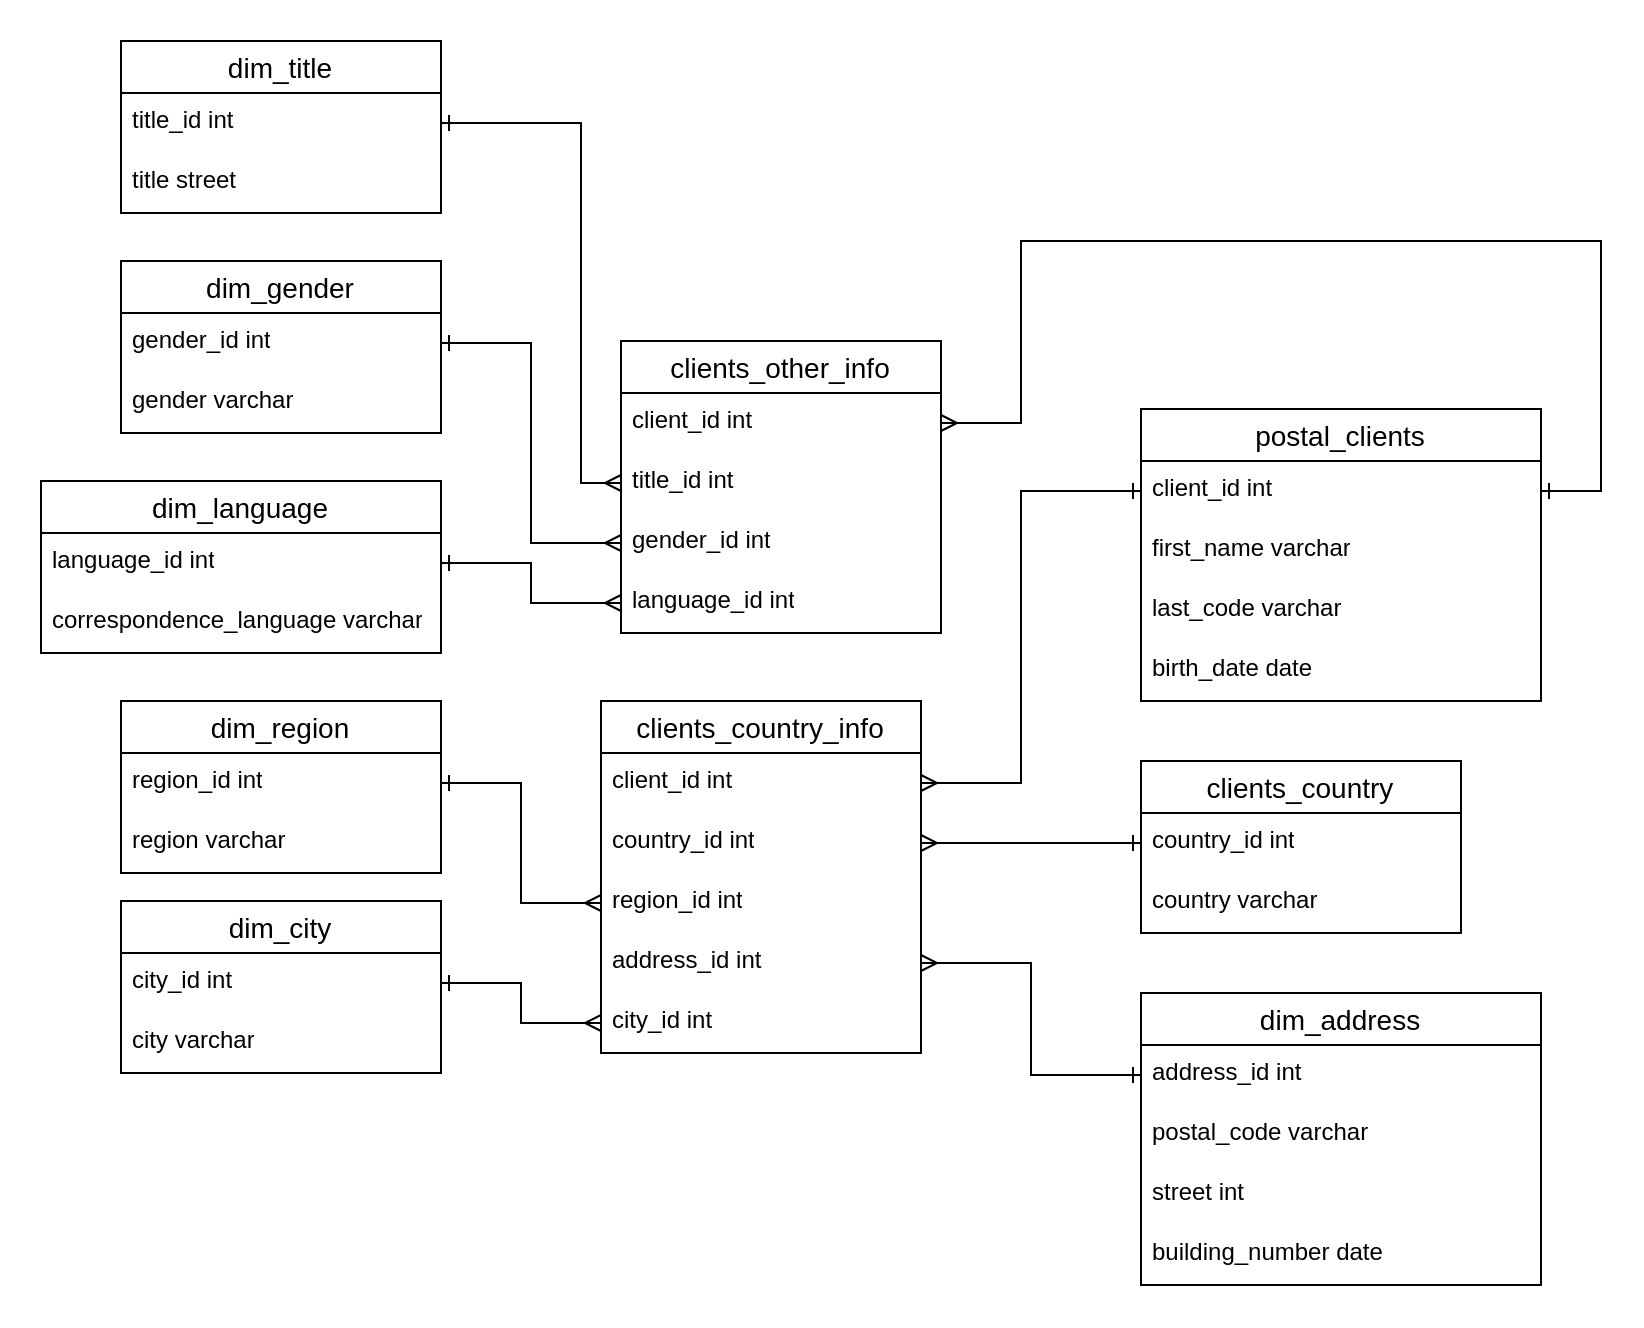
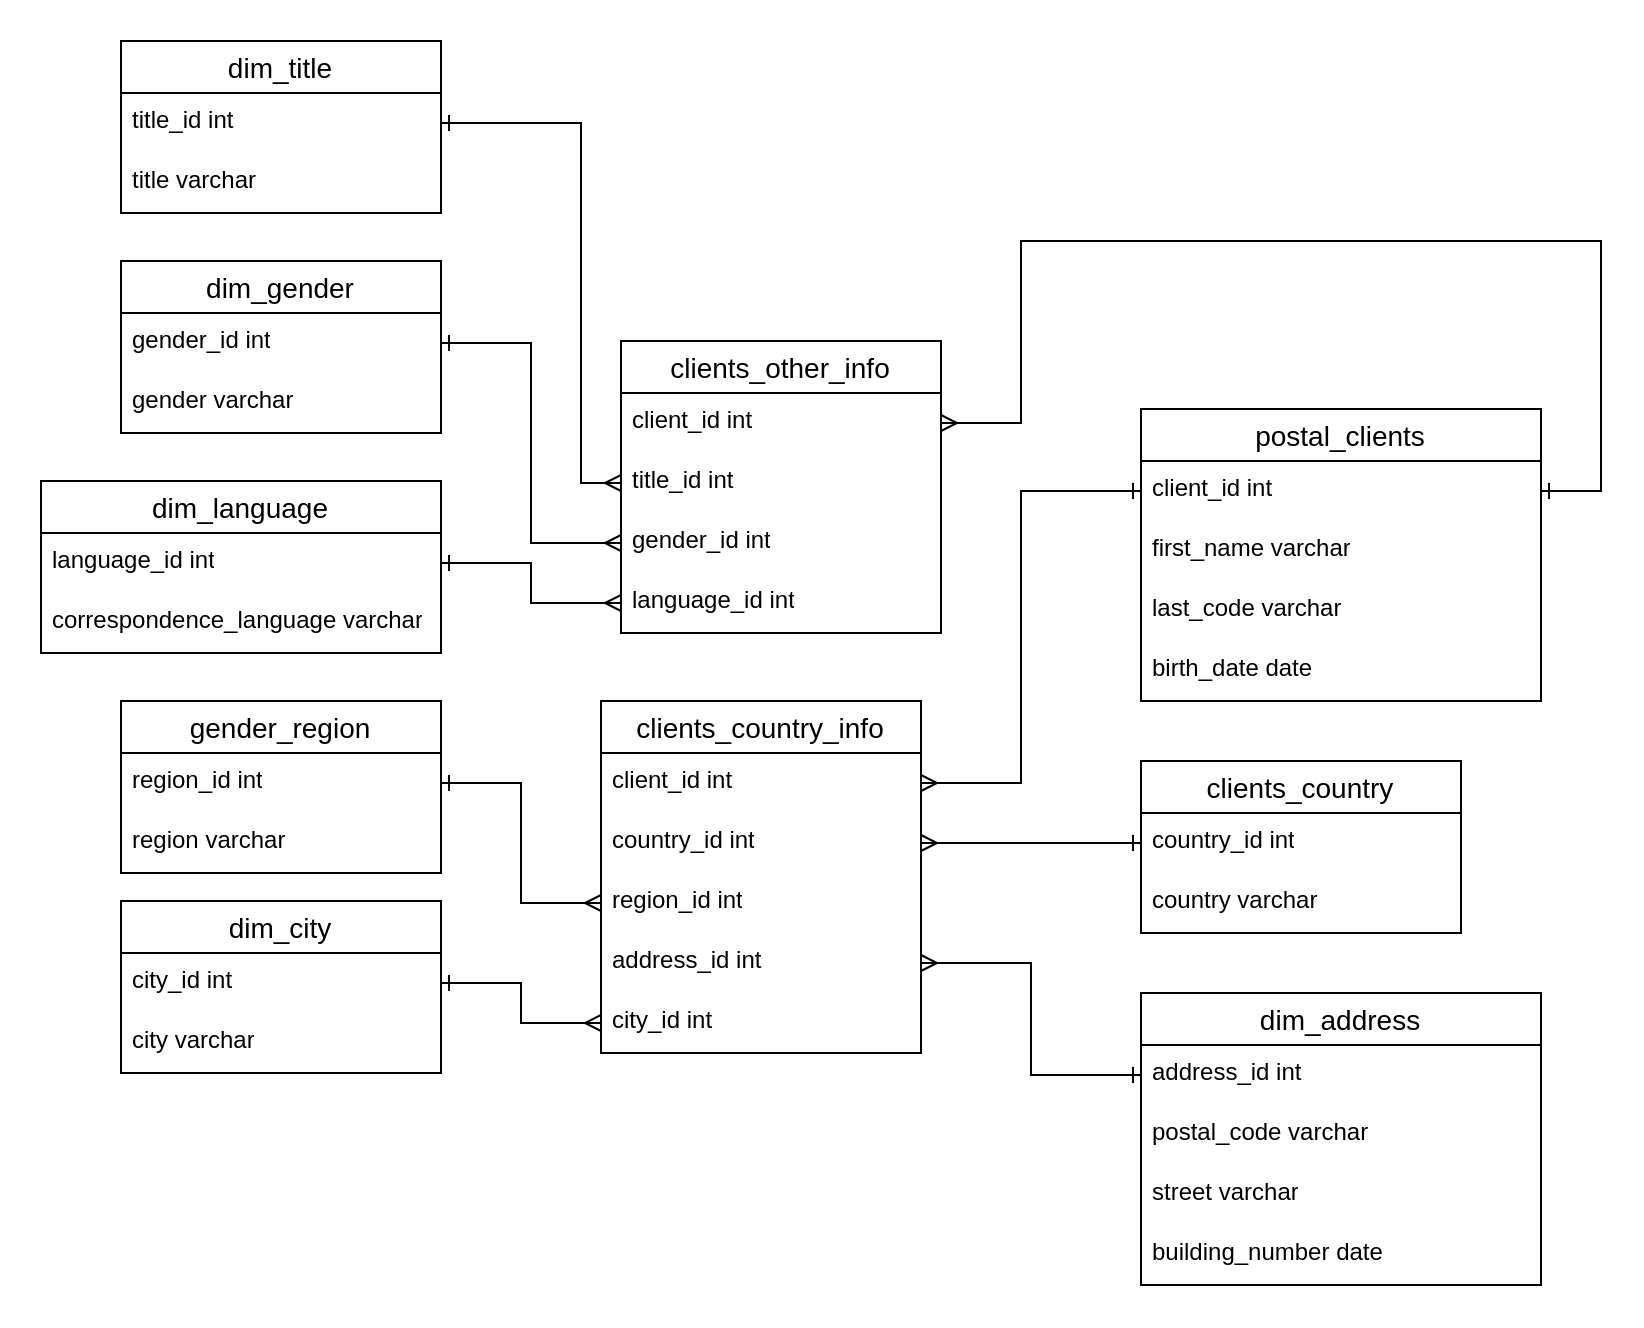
node "title street": label "title street" -> "title varchar"
node "dim_region": label "dim_region" -> "gender_region"
node "street int": label "street int" -> "street varchar"
